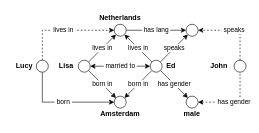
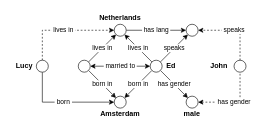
node "Lisa": removed
